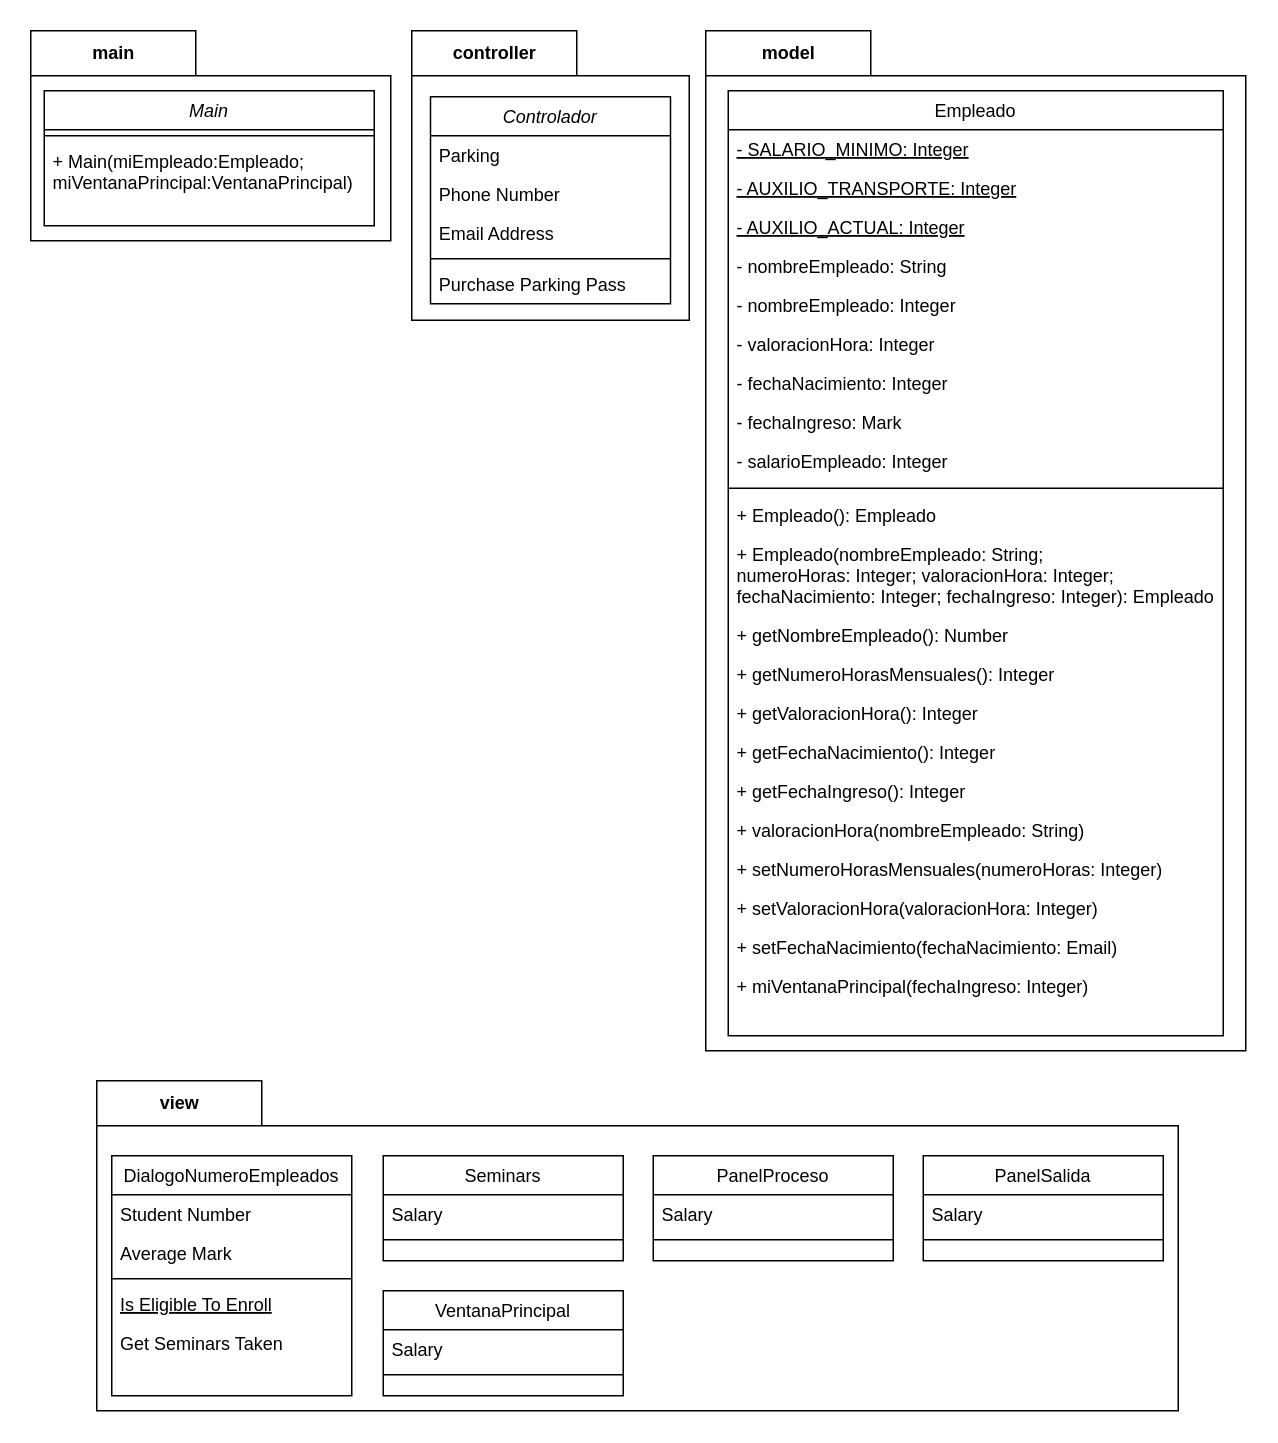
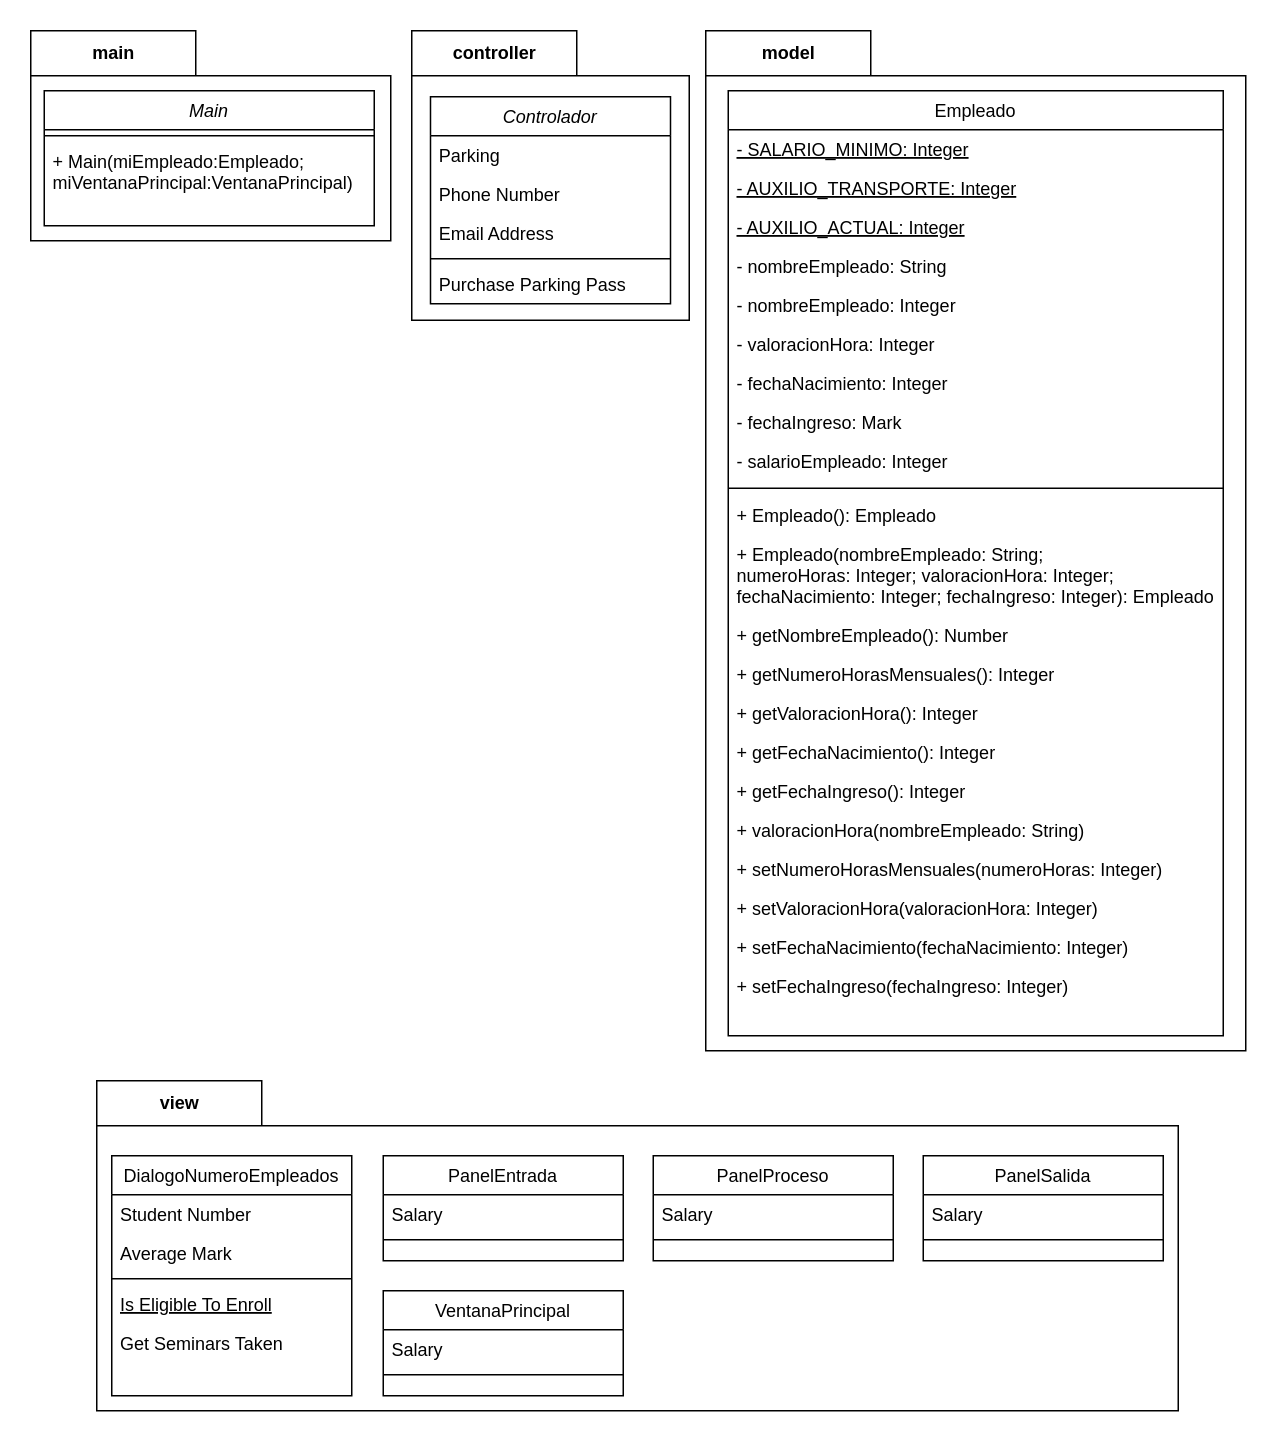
node "+ setFechaNacimiento(fechaNacimiento: Email)": label "+ setFechaNacimiento(fechaNacimiento: Email)" -> "+ setFechaNacimiento(fechaNacimiento: Integer)"
node "+ miVentanaPrincipal(fechaIngreso: Integer)": label "+ miVentanaPrincipal(fechaIngreso: Integer)" -> "+ setFechaIngreso(fechaIngreso: Integer)"
node "Seminars": label "Seminars" -> "PanelEntrada"
